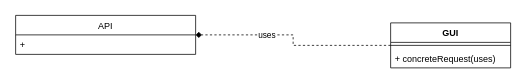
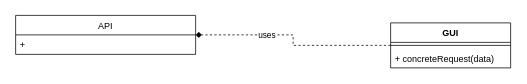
node "+ concreteRequest(uses)": label "+ concreteRequest(uses)" -> "+ concreteRequest(data)"
